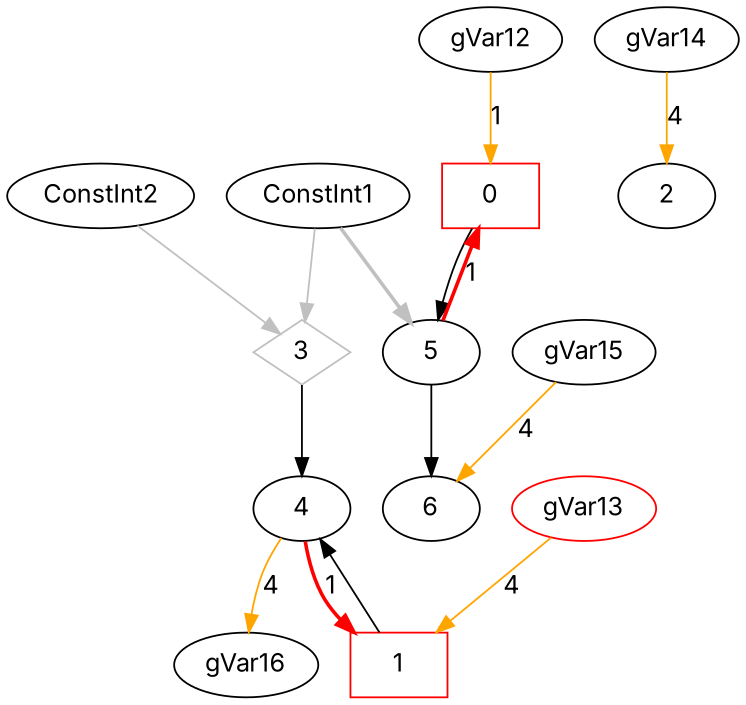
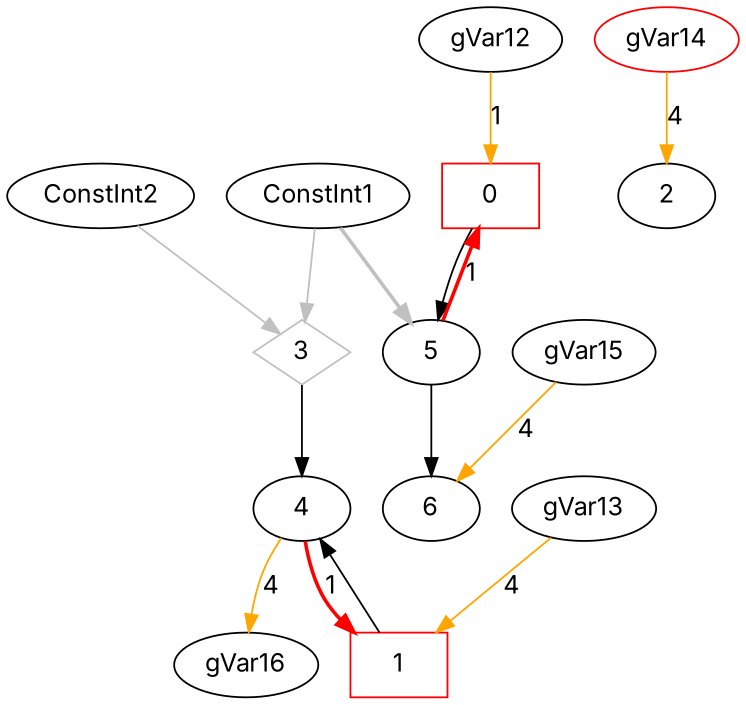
node "gVar14": color black -> red
node "gVar13": color red -> black
